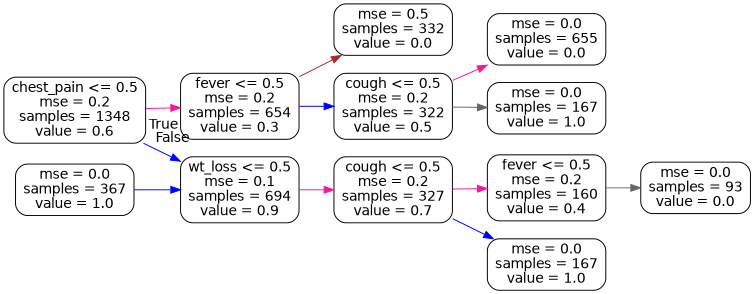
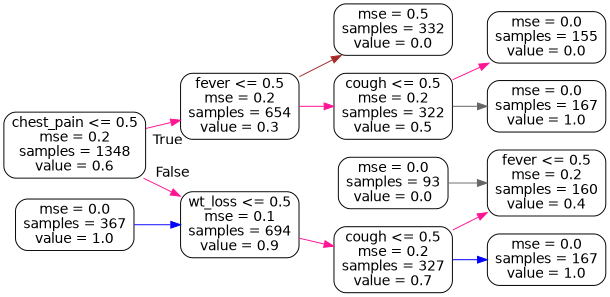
node "mse = 0.0 samples = 655 value = 0.0": label "mse = 0.0 samples = 655 value = 0.0" -> "mse = 0.0 samples = 155 value = 0.0"
edge "fever <= 0.5 mse = 0.2 samples = 654 value = 0.3" -> "cough <= 0.5 mse = 0.2 samples = 322 value = 0.5": color blue -> deeppink
edge "chest_pain <= 0.5 mse = 0.2 samples = 1348 value = 0.6" -> "wt_loss <= 0.5 mse = 0.1 samples = 694 value = 0.9": color blue -> deeppink
edge "fever <= 0.5 mse = 0.2 samples = 160 value = 0.4" -> "mse = 0.0 samples = 93 value = 0.0": reversed
